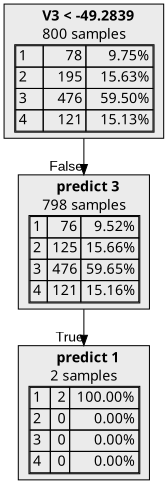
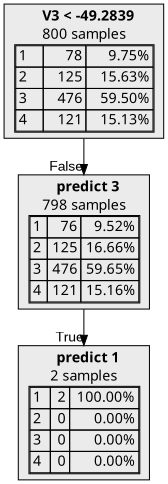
node "V3 < -49.2839": text "195" -> "125"
node "predict 3": text "15.66%" -> "16.66%"
